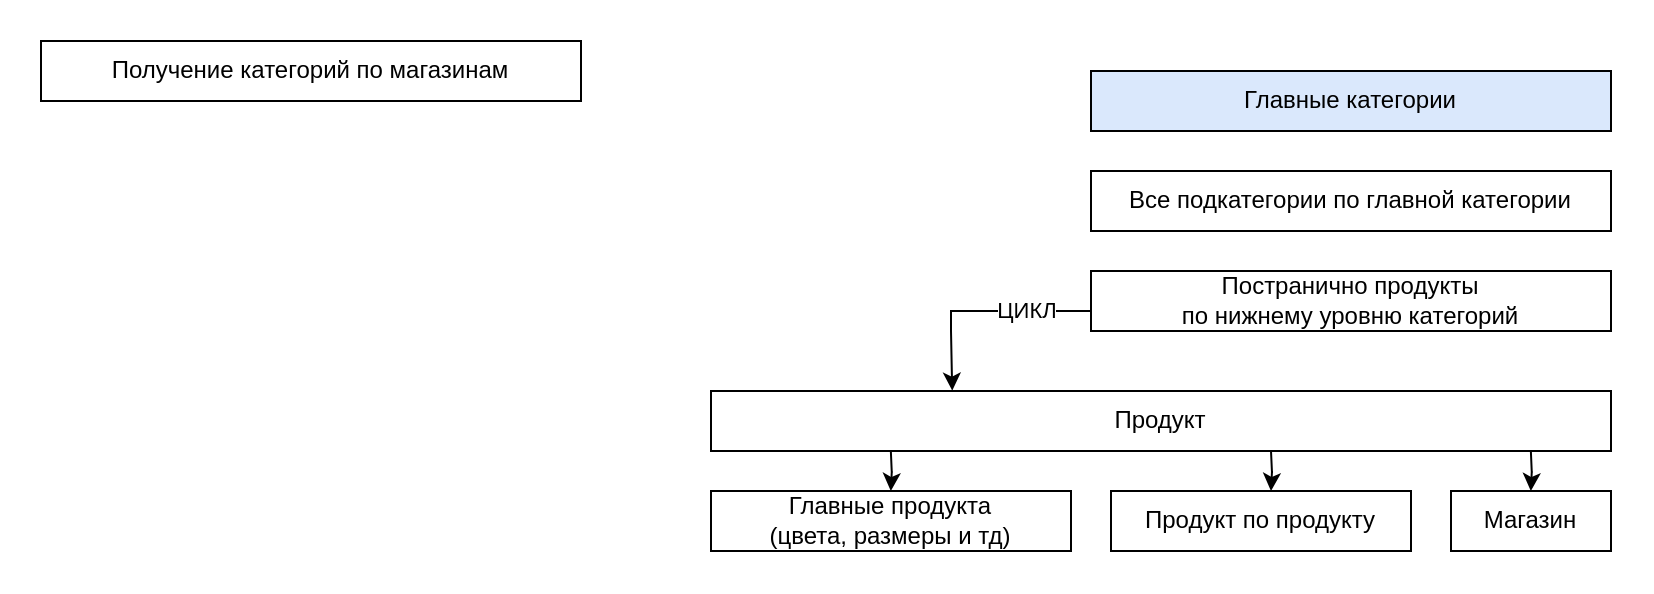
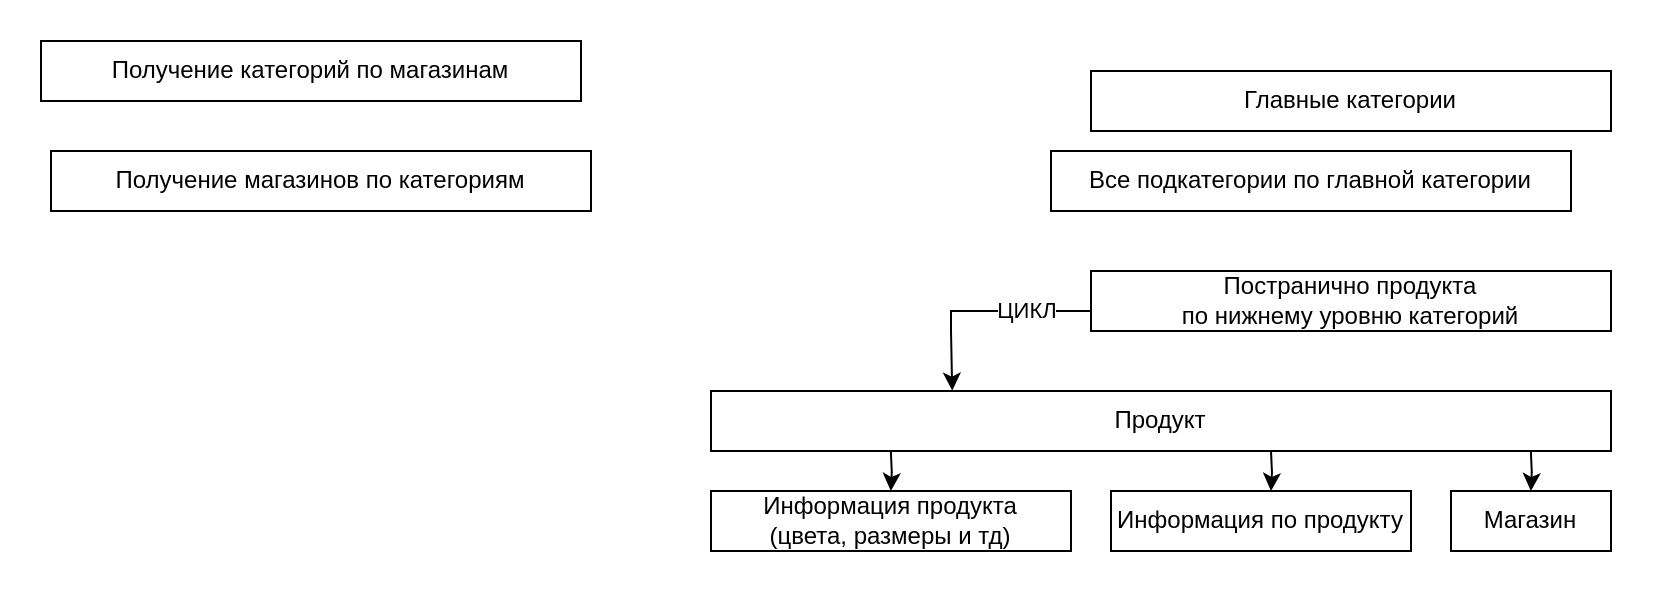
node "Главные категории": fillcolor #dae8fc -> #ffffff
node "Получение магазинов по категориям": added
node "Все подкатегории по главной категории": moved (1351, 201) -> (1311, 181)
node "Постранично продукты по нижнему уровню категорий": label "Постранично продукты по нижнему уровню категорий" -> "Постранично продукта по нижнему уровню категорий"
node "Главные продукта (цвета, размеры и тд)": label "Главные продукта (цвета, размеры и тд)" -> "Информация продукта (цвета, размеры и тд)"
node "Продукт по продукту": label "Продукт по продукту" -> "Информация по продукту"
